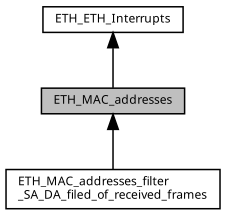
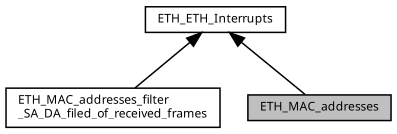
edge "ETH_MAC_addresses_filter _SA_DA_filed_of_received_frames" -> "ETH_MAC_addresses": now "ETH_MAC_addresses_filter _SA_DA_filed_of_received_frames" -> "ETH_ETH_Interrupts"
